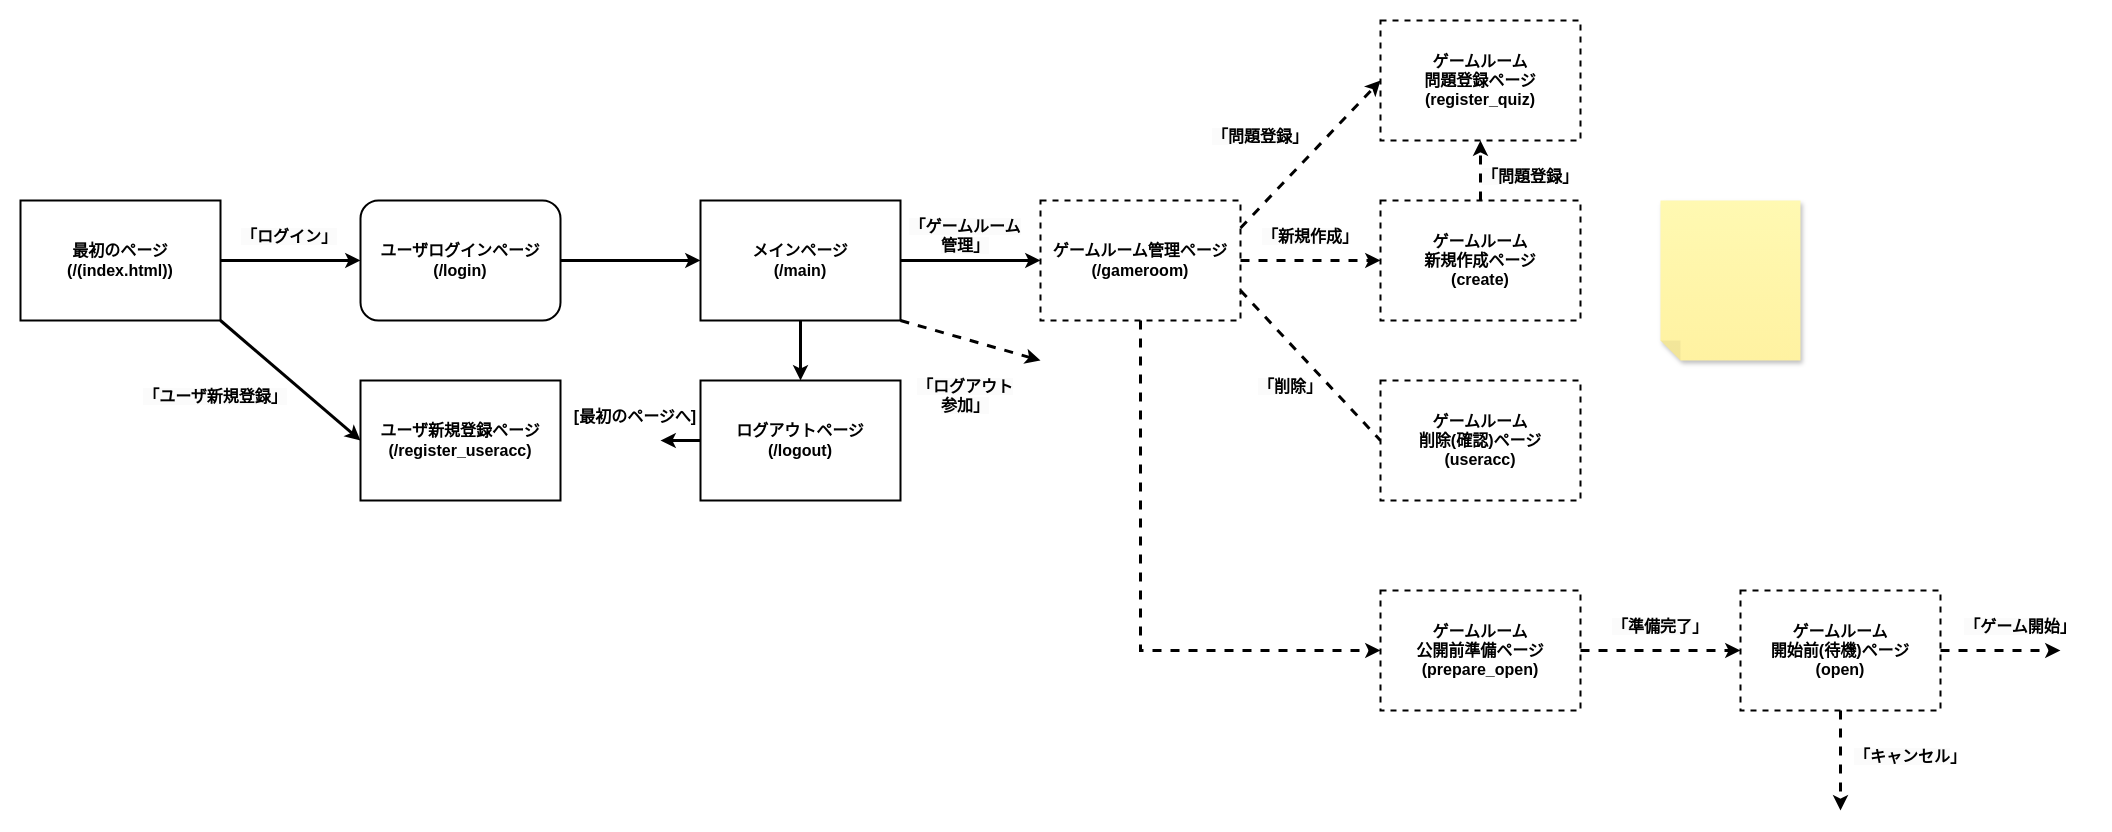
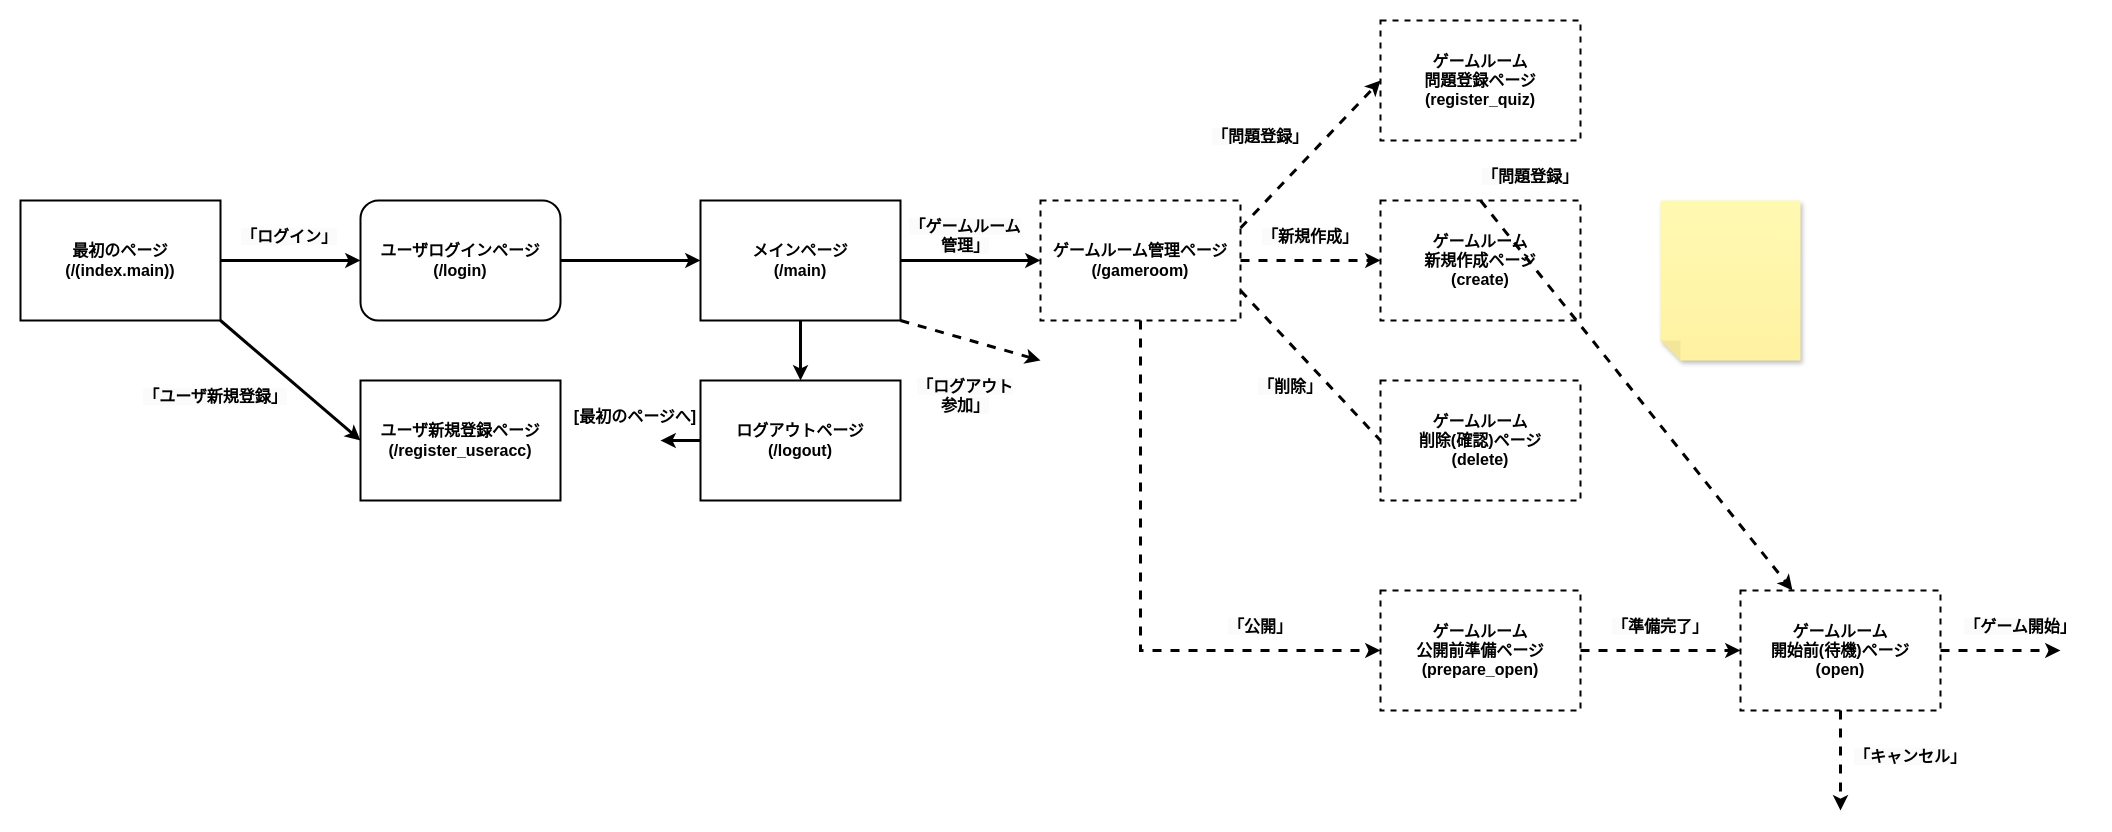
edge "ゲームルーム 新規作成ページ (create)" -> "ゲームルーム 問題登録ページ (register_quiz)": now "ゲームルーム 新規作成ページ (create)" -> "ゲームルーム 開始前(待機)ページ (open)"
node "最初のページ (/(index.html))": label "最初のページ (/(index.html))" -> "最初のページ (/(index.main))"
node "ゲームルーム 削除(確認)ページ (useracc)": label "ゲームルーム 削除(確認)ページ (useracc)" -> "ゲームルーム 削除(確認)ページ (delete)"
node "「公開」": added
